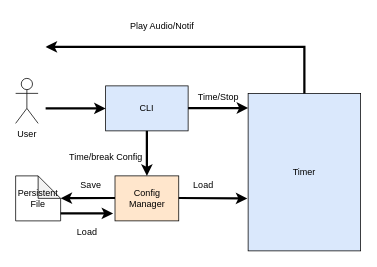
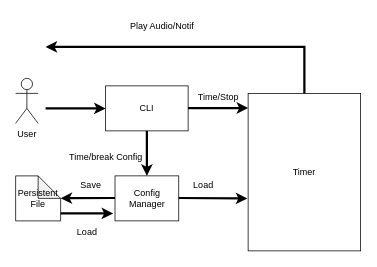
node "CLI": fillcolor #dae8fc -> #ffffff
node "Timer": fillcolor #dae8fc -> #ffffff
node "Config Manager": fillcolor #ffe6cc -> #ffffff
